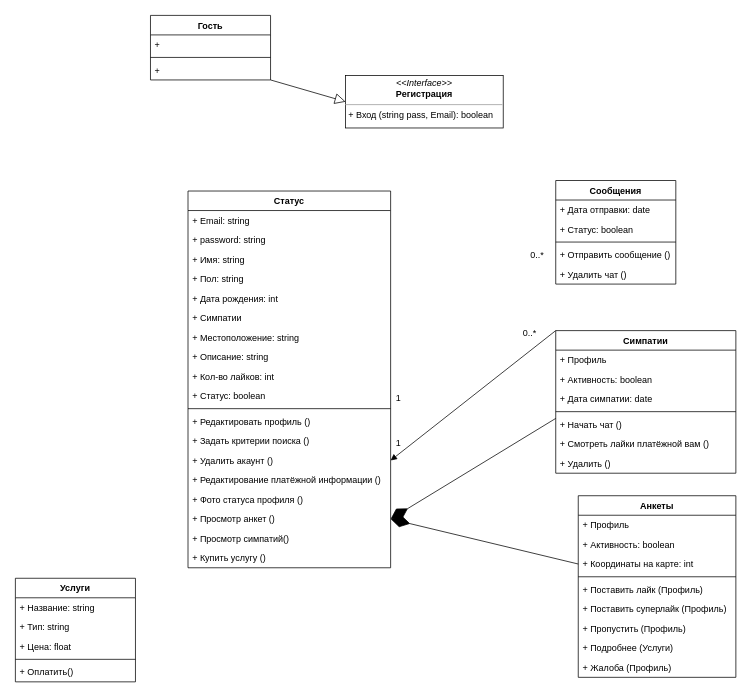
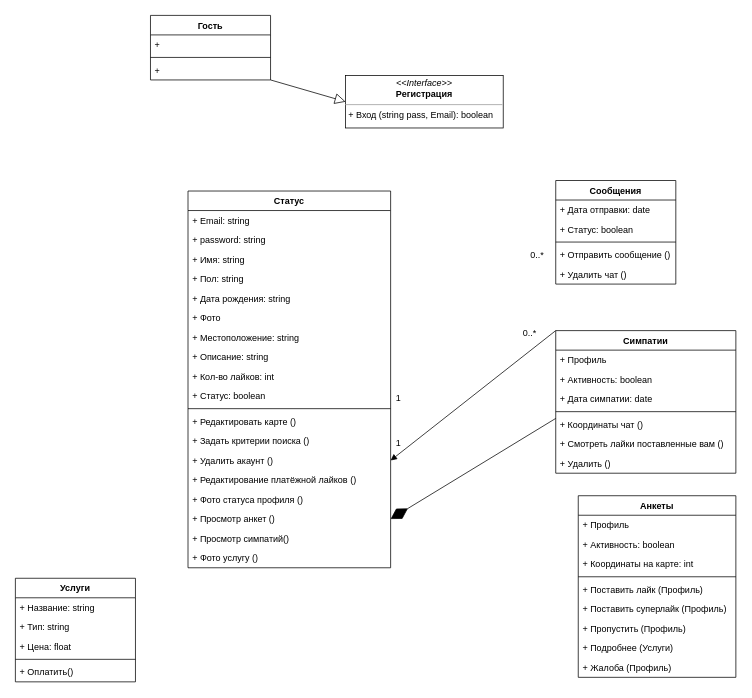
node "+ Дата рождения: int": label "+ Дата рождения: int" -> "+ Дата рождения: string"
node "+ Симпатии": label "+ Симпатии" -> "+ Фото"
node "+ Редактировать профиль ()": label "+ Редактировать профиль ()" -> "+ Редактировать карте ()"
node "+ Начать чат ()": label "+ Начать чат ()" -> "+ Координаты чат ()"
node "+ Смотреть лайки платёжной вам ()": label "+ Смотреть лайки платёжной вам ()" -> "+ Смотреть лайки поставленные вам ()"
node "+ Редактирование платёжной информации ()": label "+ Редактирование платёжной информации ()" -> "+ Редактирование платёжной лайков ()"
edge "+ Координаты на карте: int" -> "+ Просмотр анкет ()": removed
node "+ Купить услугу ()": label "+ Купить услугу ()" -> "+ Фото услугу ()"
